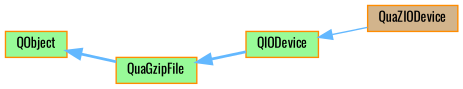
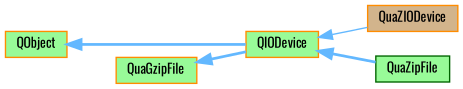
edge "QuaGzipFile" -> "QObject": now "QIODevice" -> "QObject"
node "QuaZipFile": added
